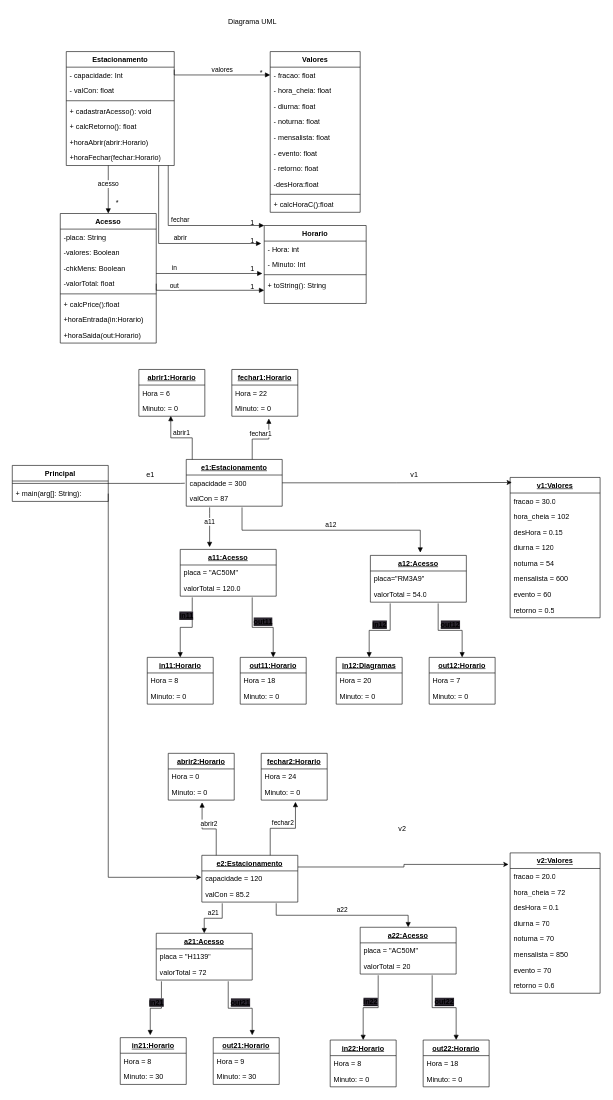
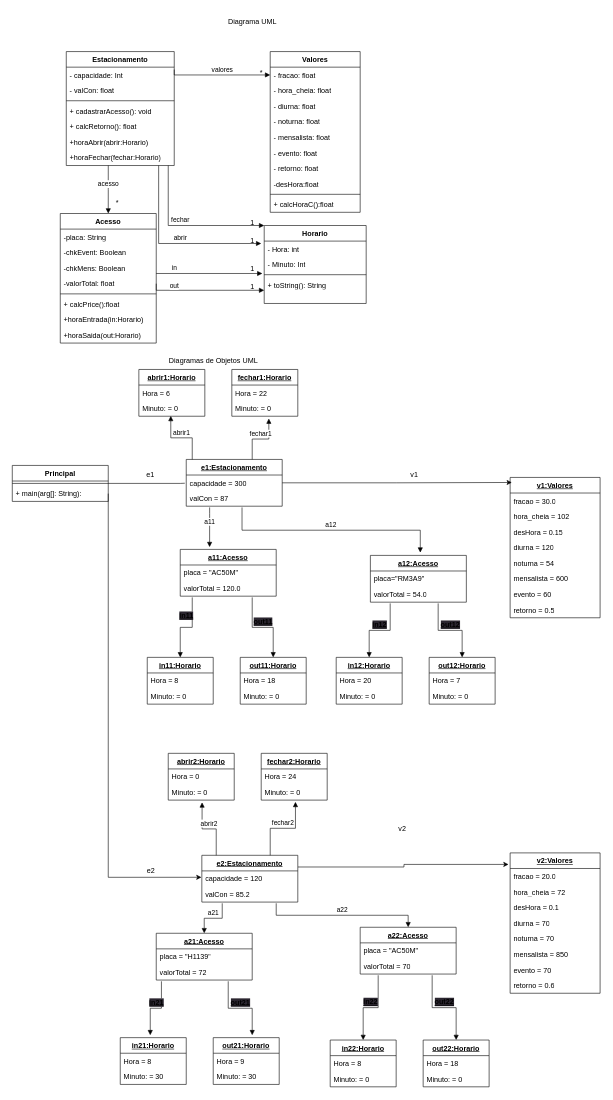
node "-valores: Boolean": label "-valores: Boolean" -> "-chkEvent: Boolean"
node "Diagramas de Objetos UML": added
node "in12:Diagramas": label "in12:Diagramas" -> "in12:Horario"
node "e2": added
node "valorTotal = 20": label "valorTotal = 20" -> "valorTotal = 70"
